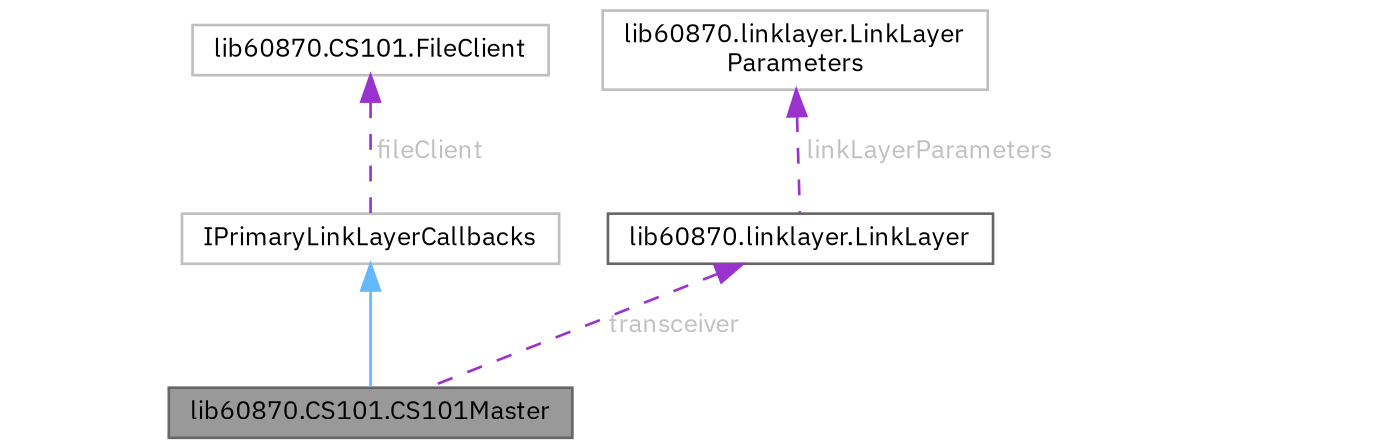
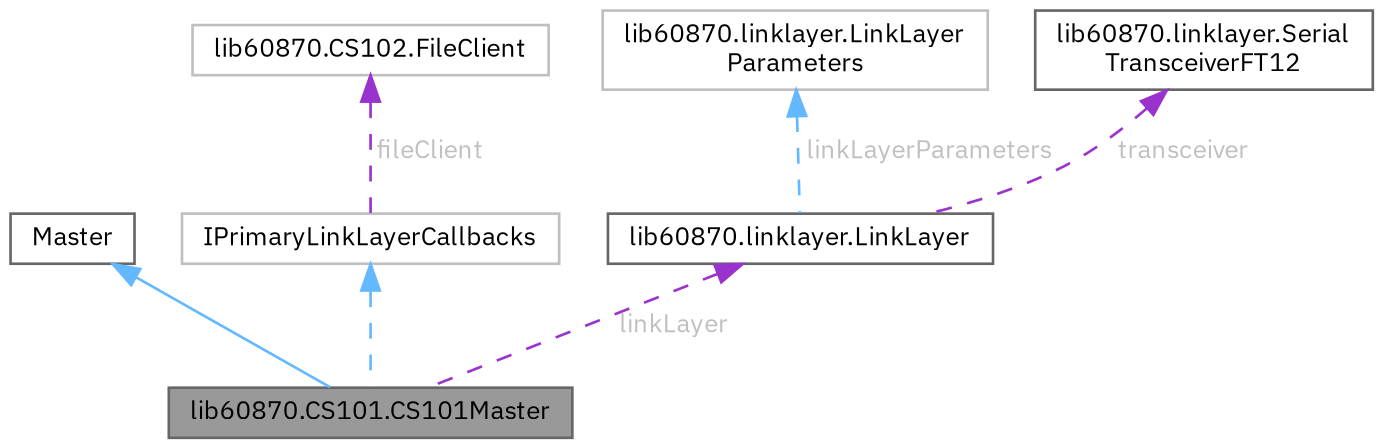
node "lib60870.CS101.FileClient": label "lib60870.CS101.FileClient" -> "lib60870.CS102.FileClient"
node "lib60870.linklayer.Serial TransceiverFT12": added
edge "lib60870.linklayer.LinkLayer" -> "lib60870.linklayer.LinkLayer Parameters": color darkorchid3 -> steelblue1
node "Master": added
edge "lib60870.CS101.CS101Master" -> "lib60870.linklayer.LinkLayer": label " transceiver" -> " linkLayer"
edge "lib60870.CS101.CS101Master" -> "IPrimaryLinkLayerCallbacks": style solid -> dashed
